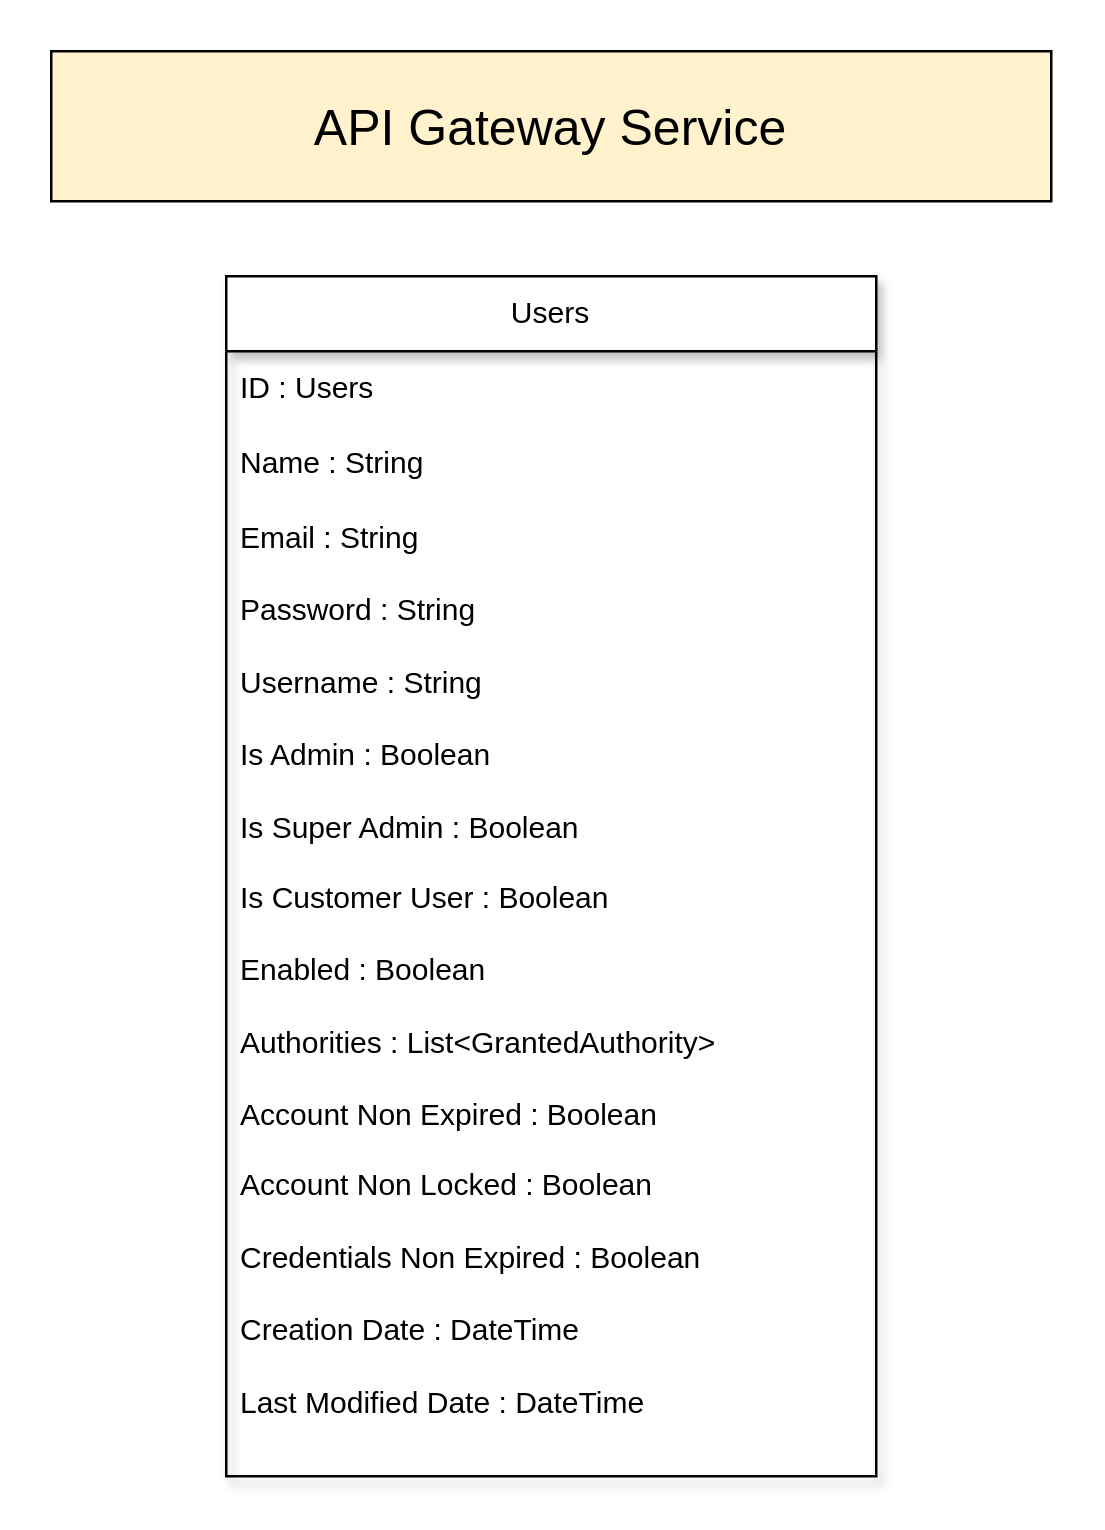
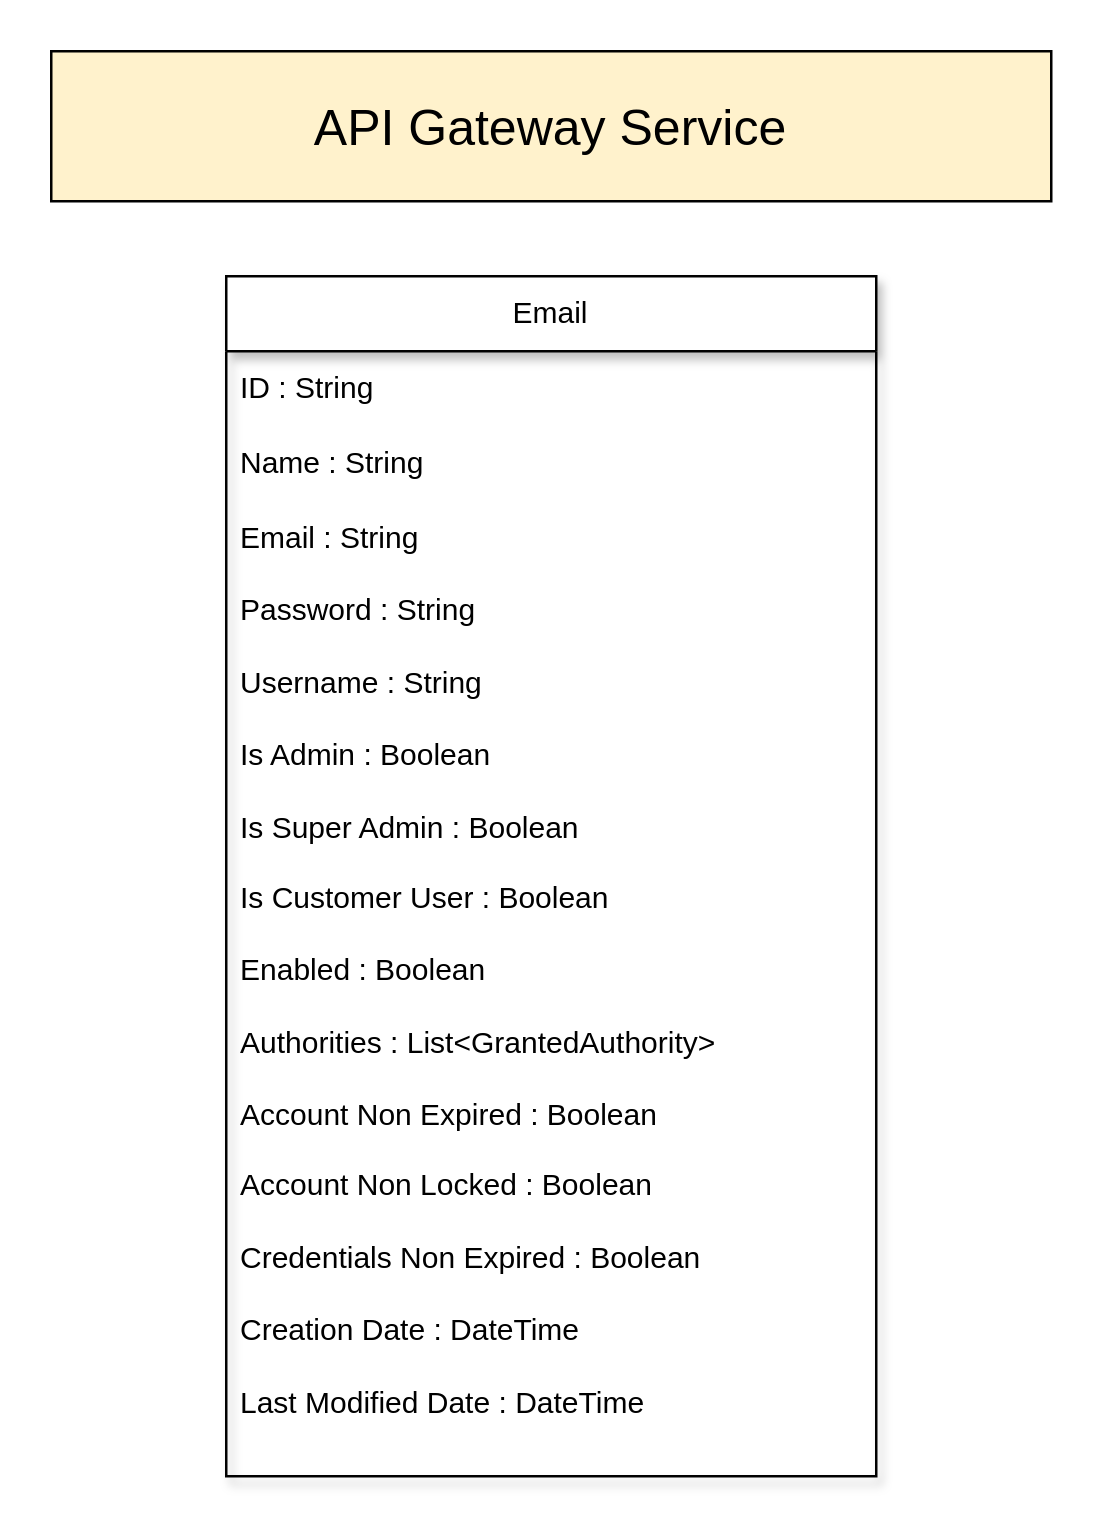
node "Users": label "Users" -> "Email"
node "ID : Users": label "ID : Users" -> "ID : String"
